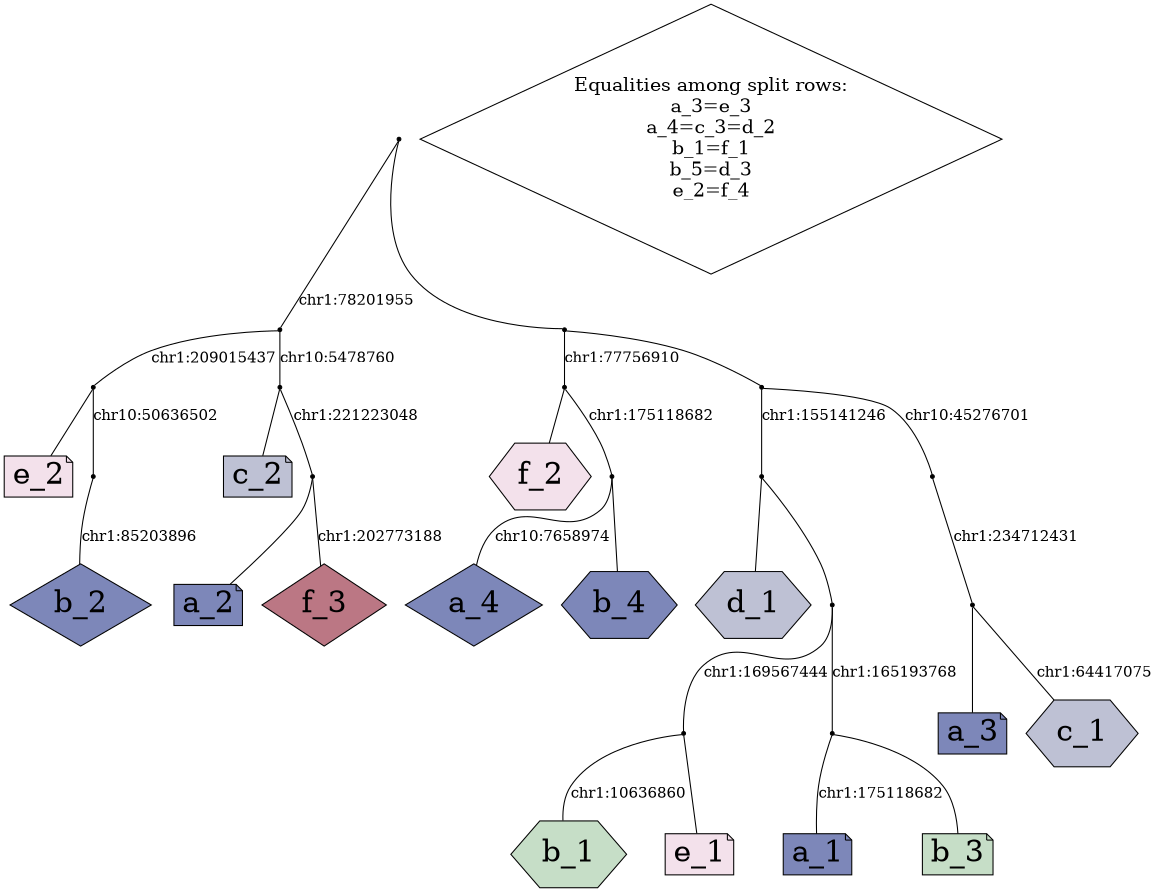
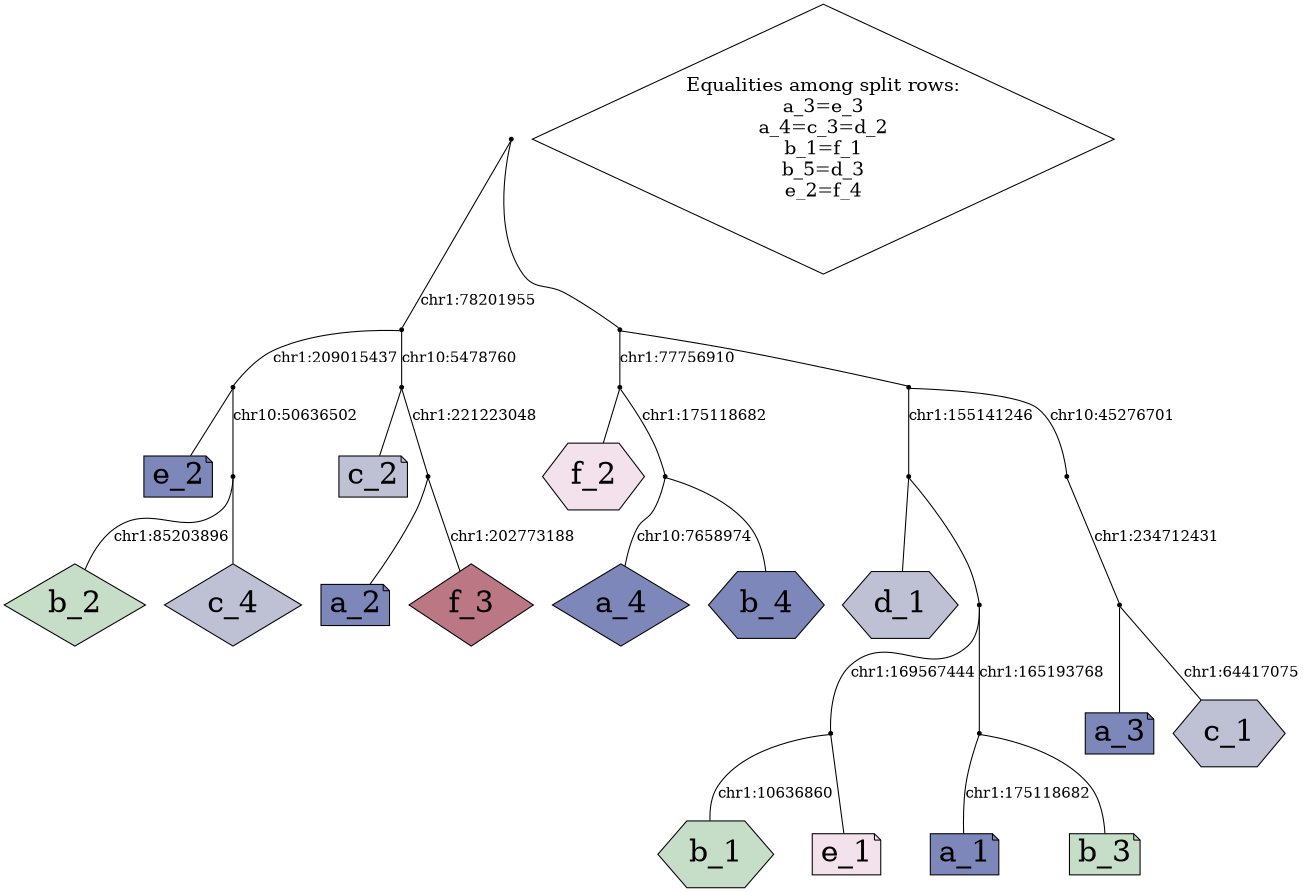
node "e_2": fillcolor #f3e1eb -> #7d87b9
node "b_2": fillcolor #7d87b9 -> #c6dec7
node "c_4": added
